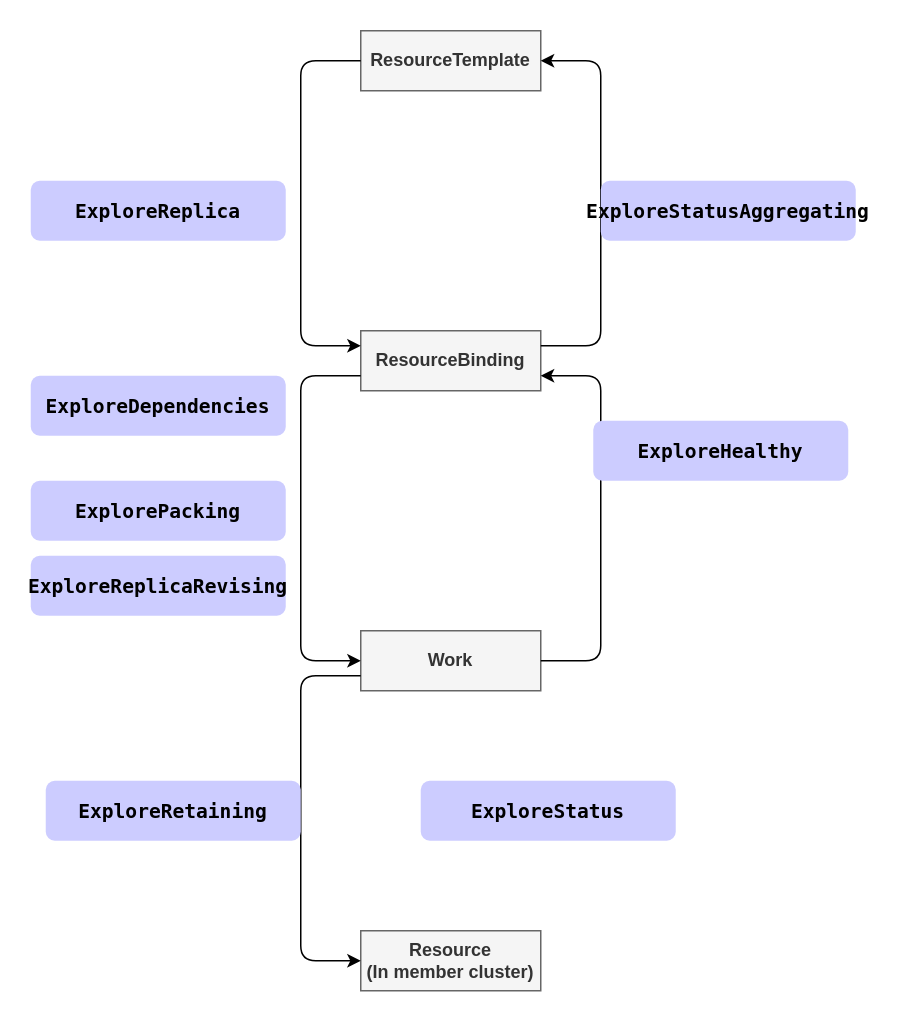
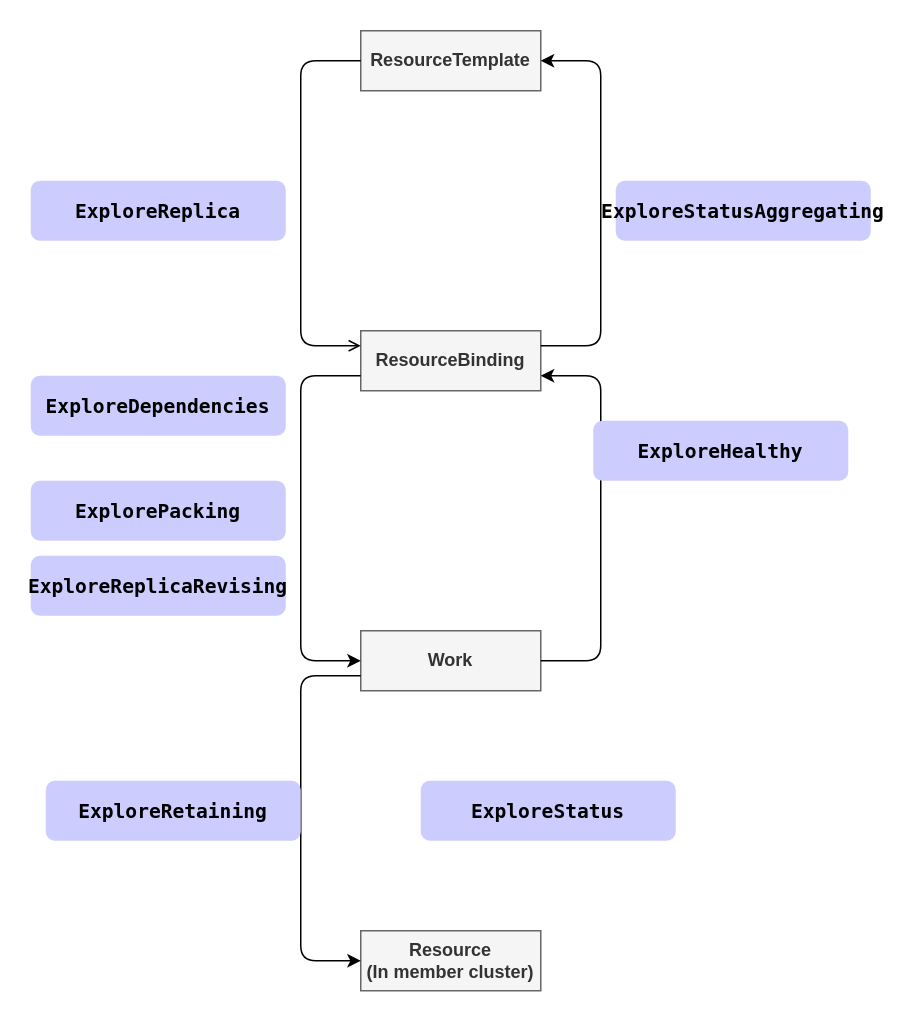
node "ExploreStatusAggregating": moved (728, 211) -> (743, 211)
edge "ResourceTemplate" -> "ResourceBinding": arrowhead classic -> open
